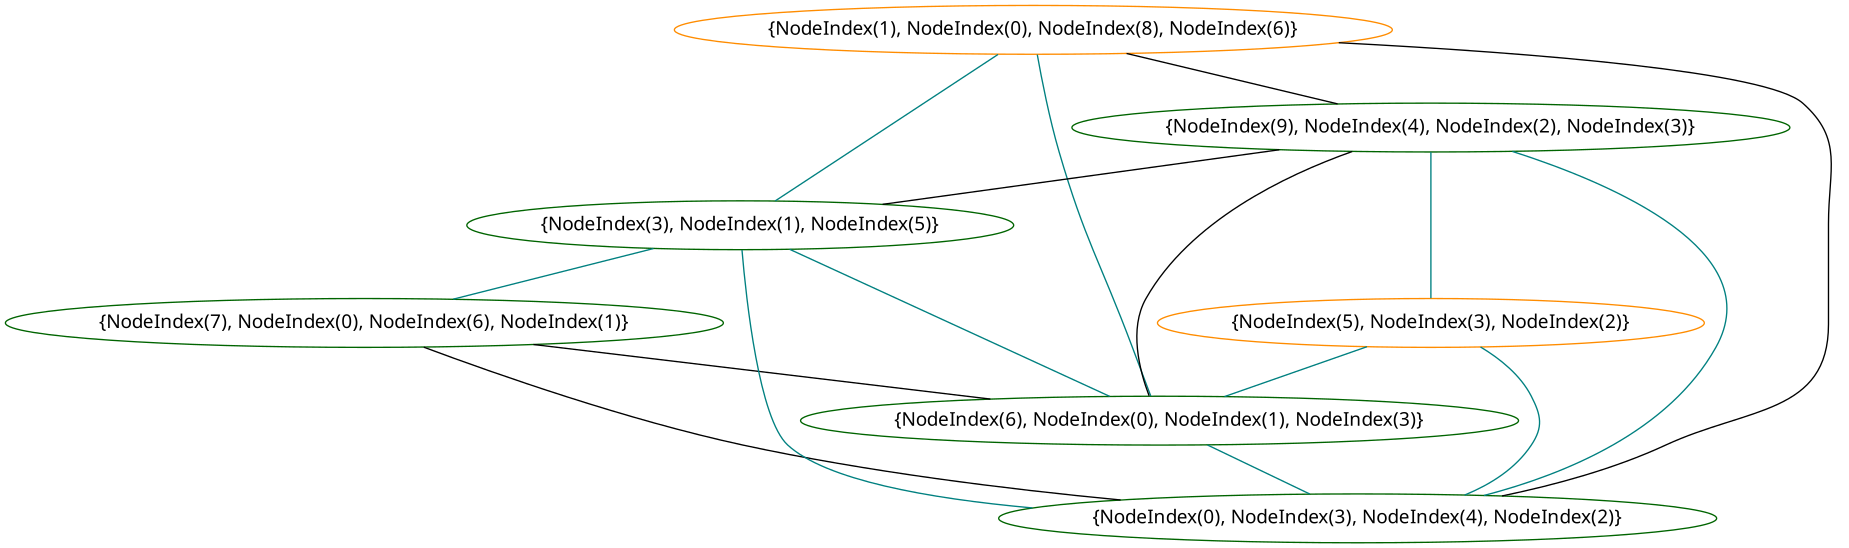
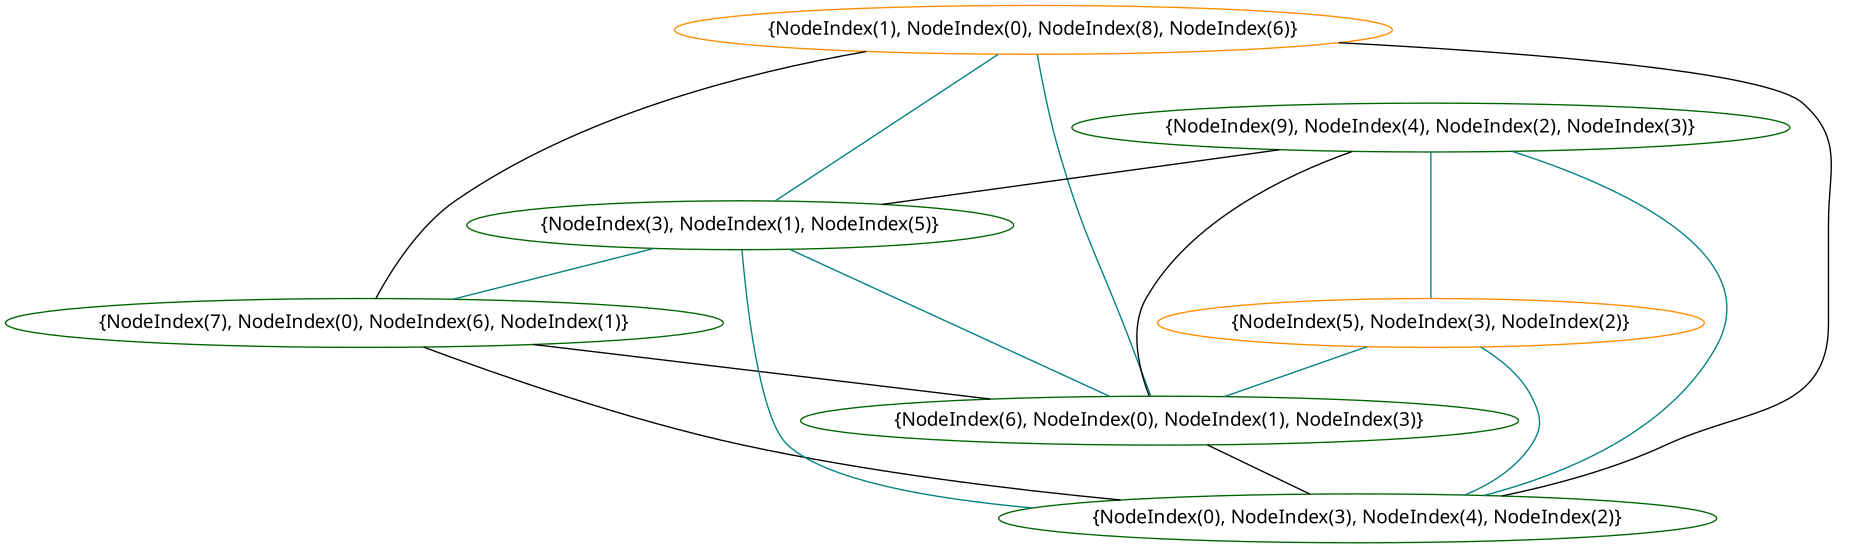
edge "{NodeIndex(1), NodeIndex(0), NodeIndex(8), NodeIndex(6)}" -- "{NodeIndex(9), NodeIndex(4), NodeIndex(2), NodeIndex(3)}": now "{NodeIndex(1), NodeIndex(0), NodeIndex(8), NodeIndex(6)}" -- "{NodeIndex(7), NodeIndex(0), NodeIndex(6), NodeIndex(1)}"
edge "{NodeIndex(6), NodeIndex(0), NodeIndex(1), NodeIndex(3)}" -- "{NodeIndex(0), NodeIndex(3), NodeIndex(4), NodeIndex(2)}": color teal -> black
